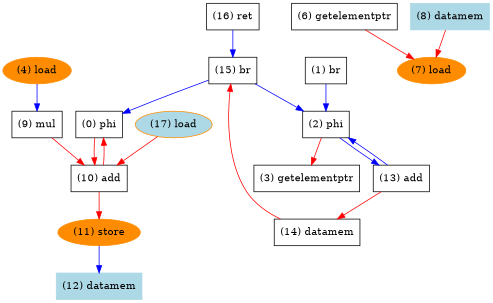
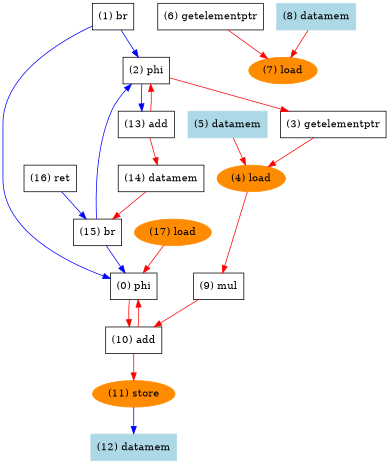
edge "(4) load" -> "(9) mul": color blue -> red
node "(17) load": fillcolor lightblue -> darkorange
node "(5) datamem": added
edge "(17) load" -> "(10) add": now "(17) load" -> "(0) phi"
edge "(3) getelementptr" -> "(4) load": added
edge "(13) add" -> "(2) phi": color blue -> red
edge "(1) br" -> "(0) phi": added
